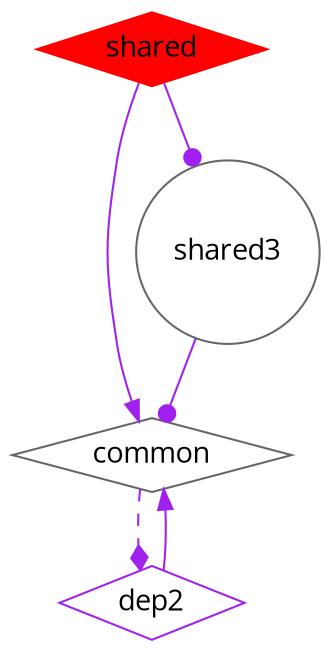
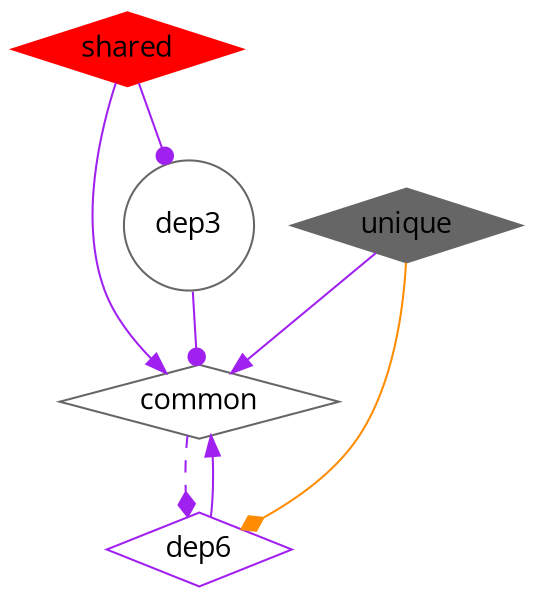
node "unique": added
node "shared3": label "shared3" -> "dep3"
node "dep2": label "dep2" -> "dep6"
